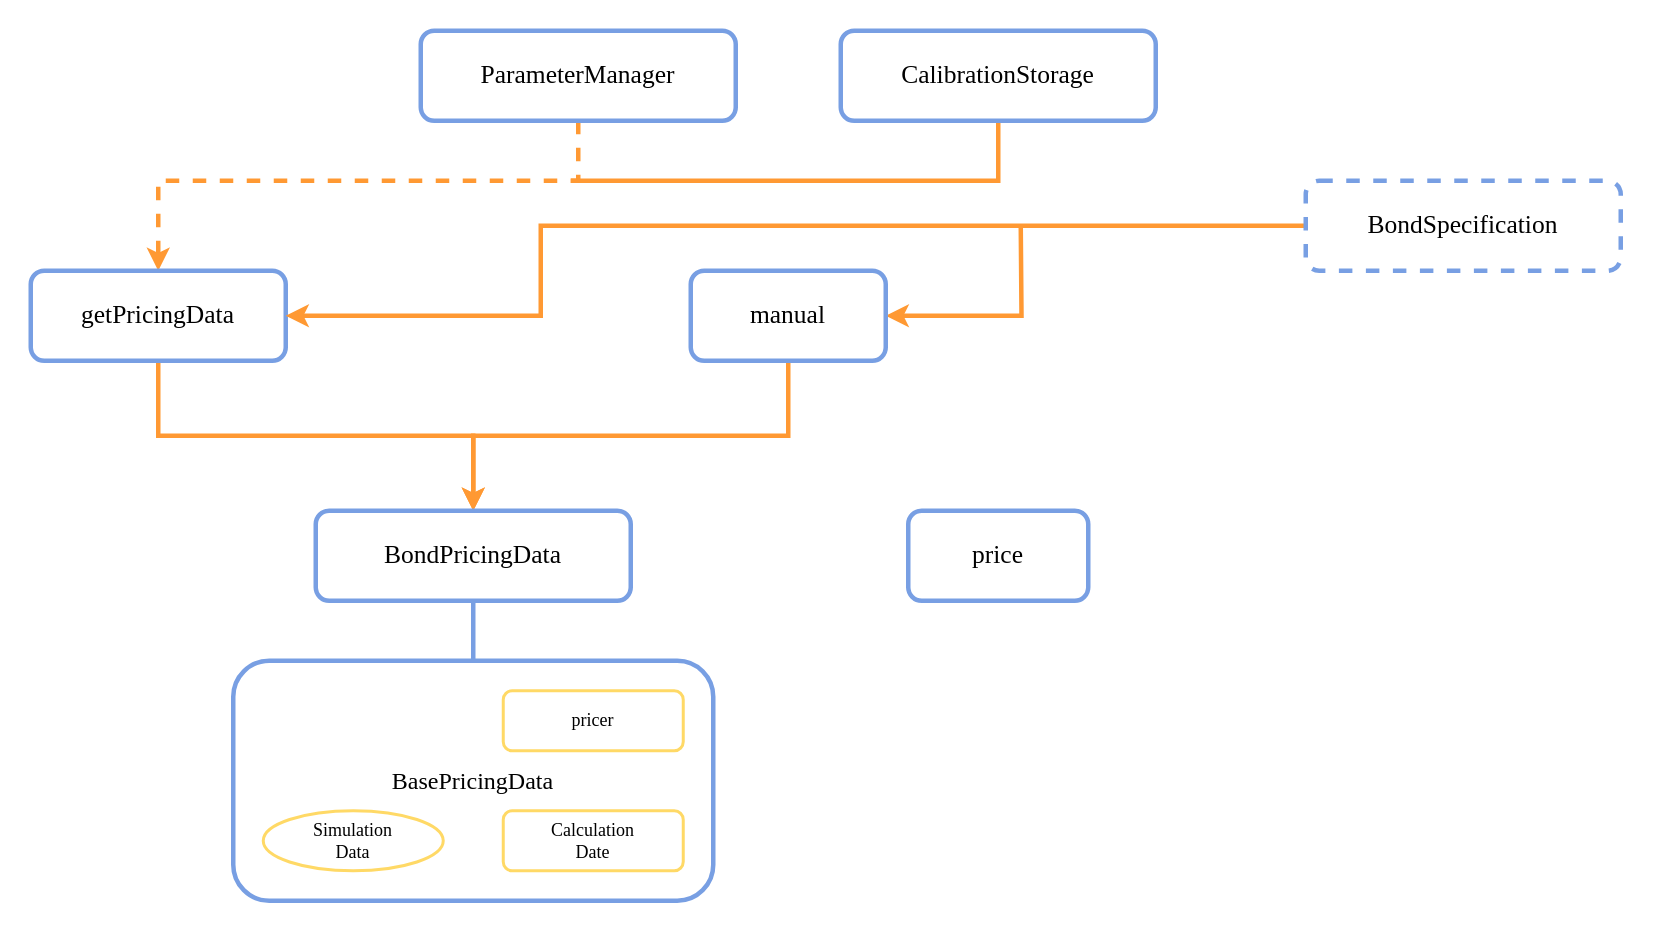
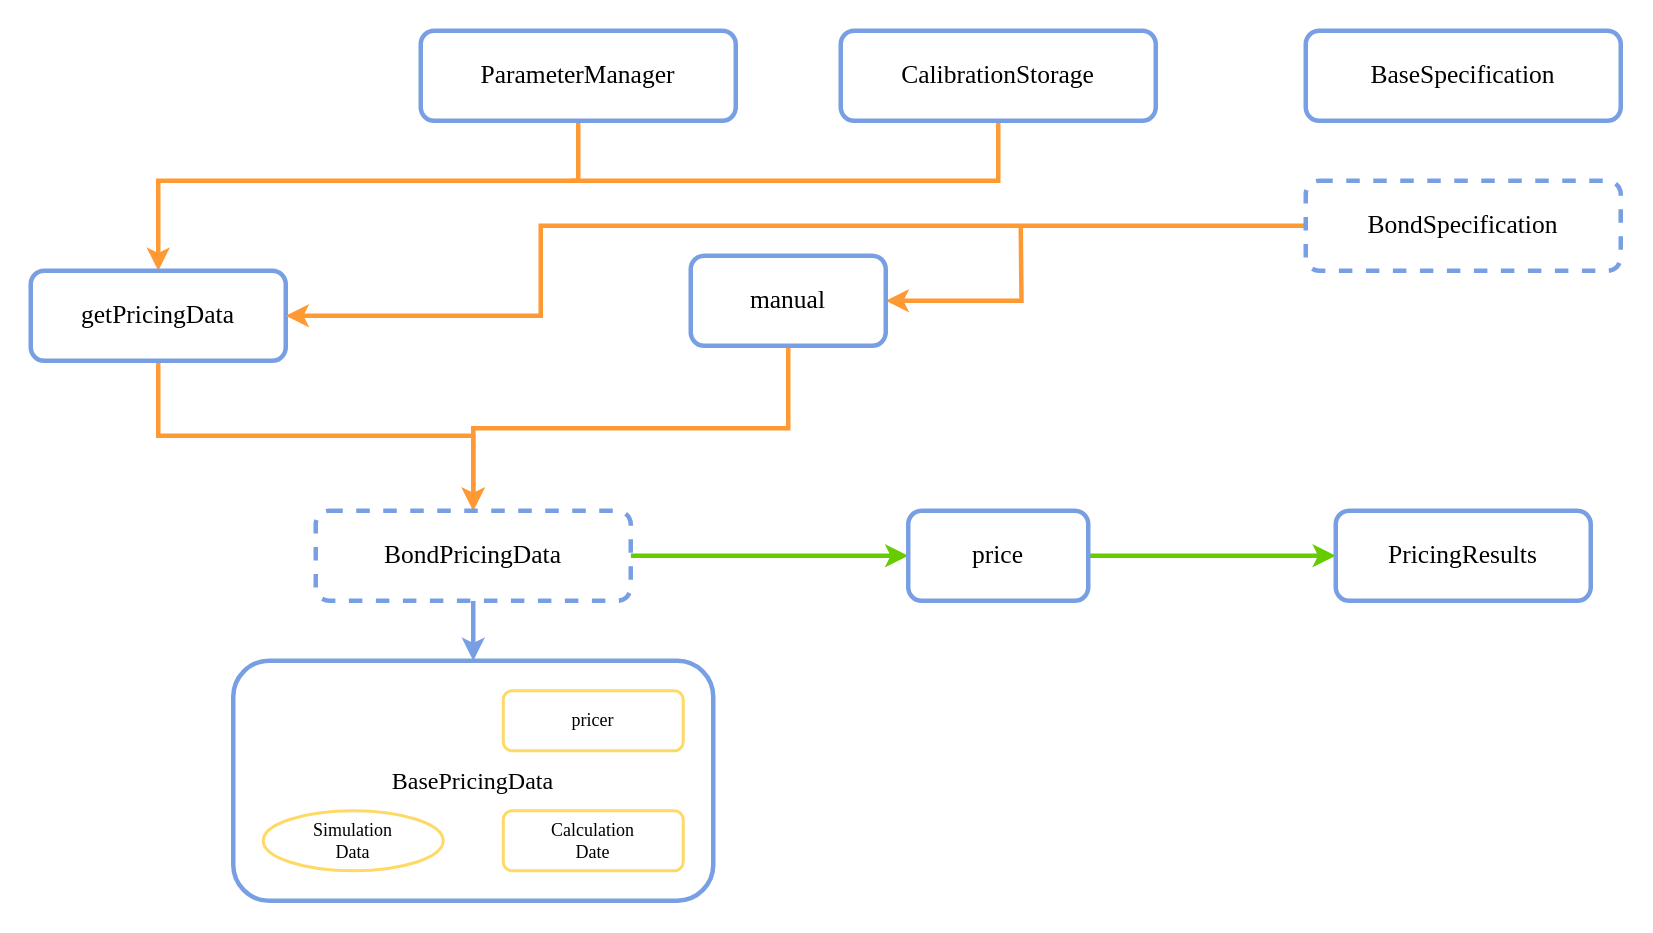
node "BaseSpecification": added
edge "ParameterManager" -> "getPricingData": style dashed -> solid
node "manual": moved (788, 316) -> (788, 301)
node "BondPricingData": style solid -> dashed
edge "BondPricingData" -> "price": added
edge "price" -> "PricingResults": added
node "PricingResults": added
edge "BondPricingData" -- "BasePricingData": arrowhead none -> classic
